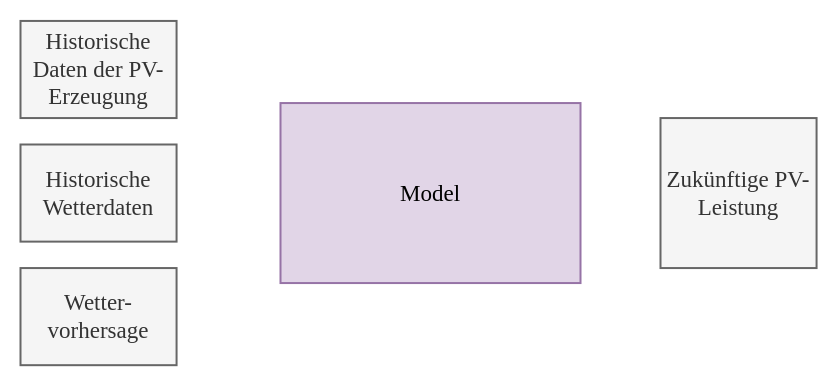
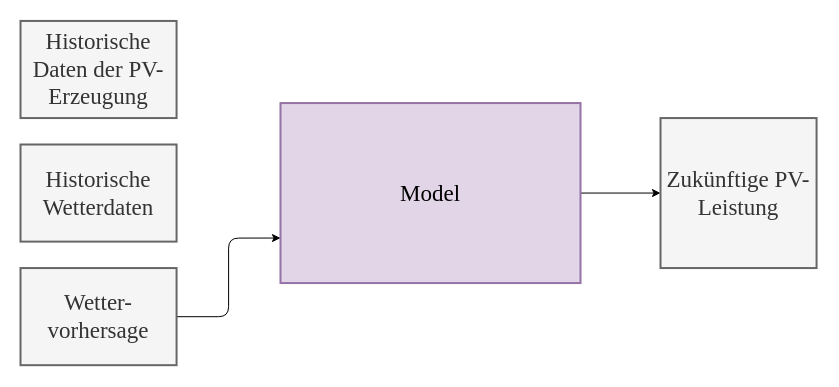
edge "Model" -> "Zukünftige PV-Leistung": added
edge "Wetter-vorhersage" -> "Model": added
